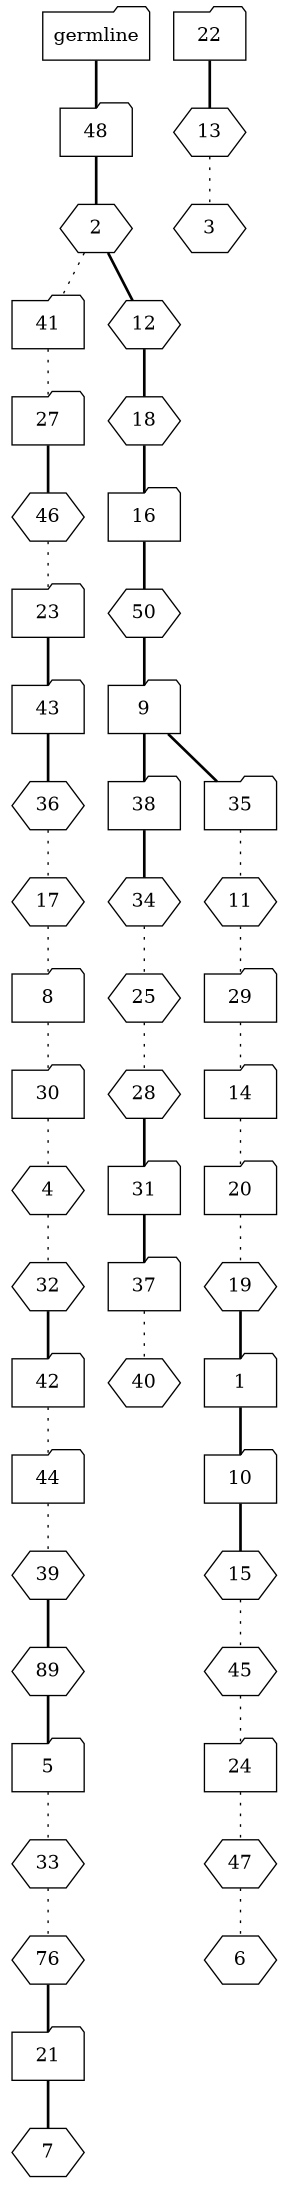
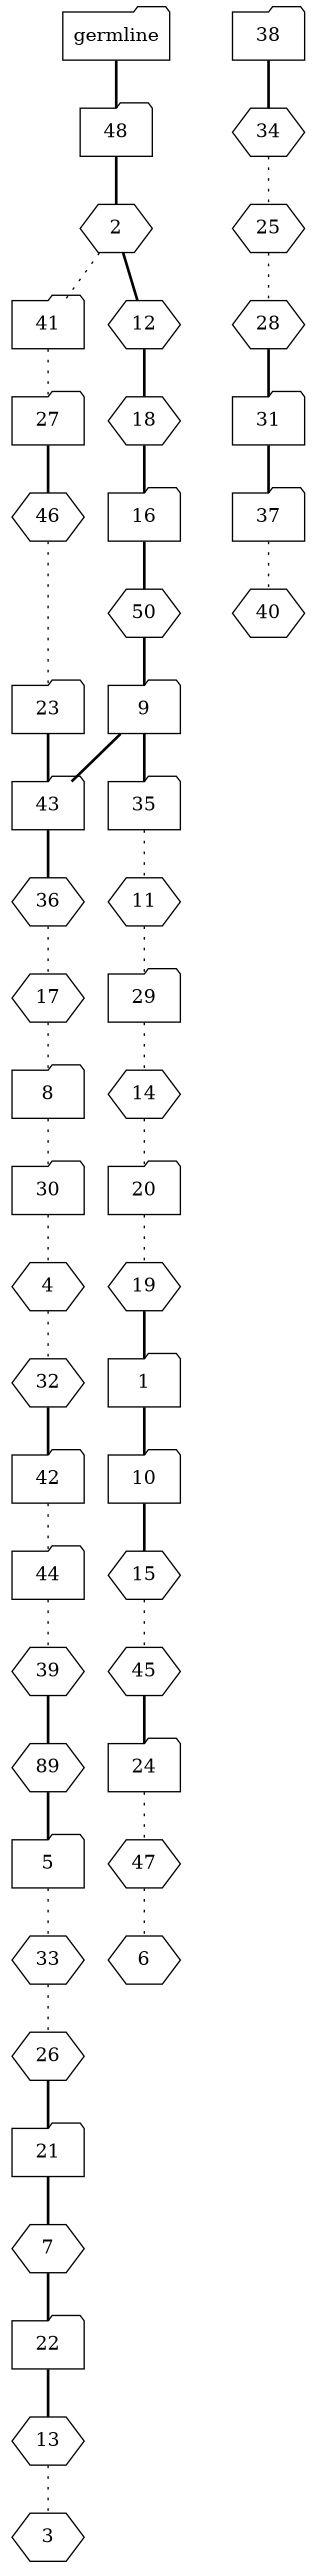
edge "9" -- "38": now "9" -- "43"
node "14": shape folder -> hexagon
edge "45" -- "24": style dotted -> bold
node "76": label "76" -> "26"
edge "7" -- "22": added
